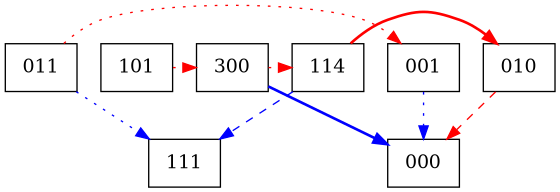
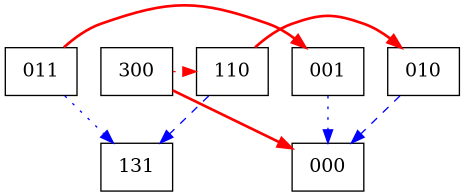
edge "011" -> "001": style dotted -> bold
node "101": removed
node "114": label "114" -> "110"
edge "010" -> "000": color red -> blue
edge "300" -> "000": color blue -> red
node "111": label "111" -> "131"
